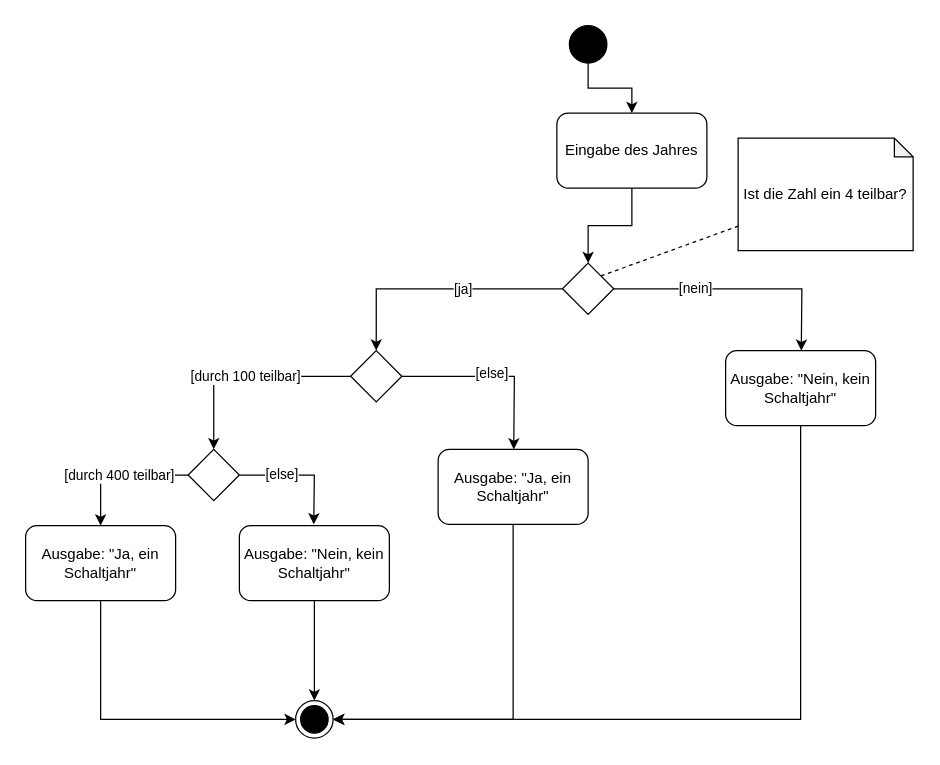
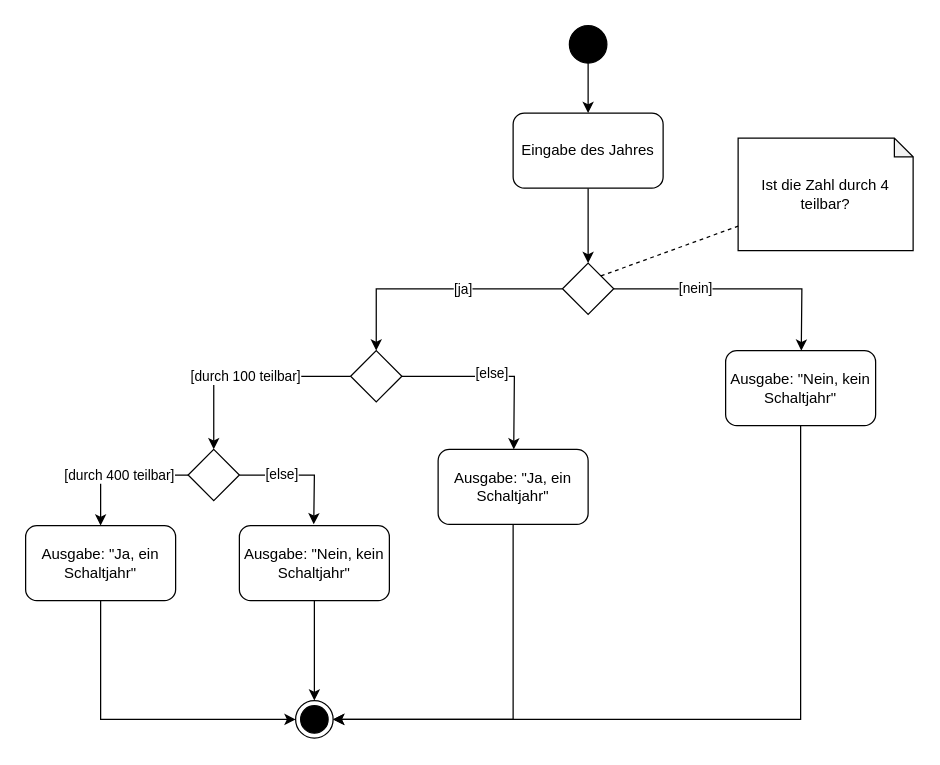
node "Eingabe des Jahres": moved (632, 151) -> (588, 151)
node "Ist die Zahl ein 4 teilbar?": label "Ist die Zahl ein 4 teilbar?" -> "Ist die Zahl durch 4 teilbar?"
